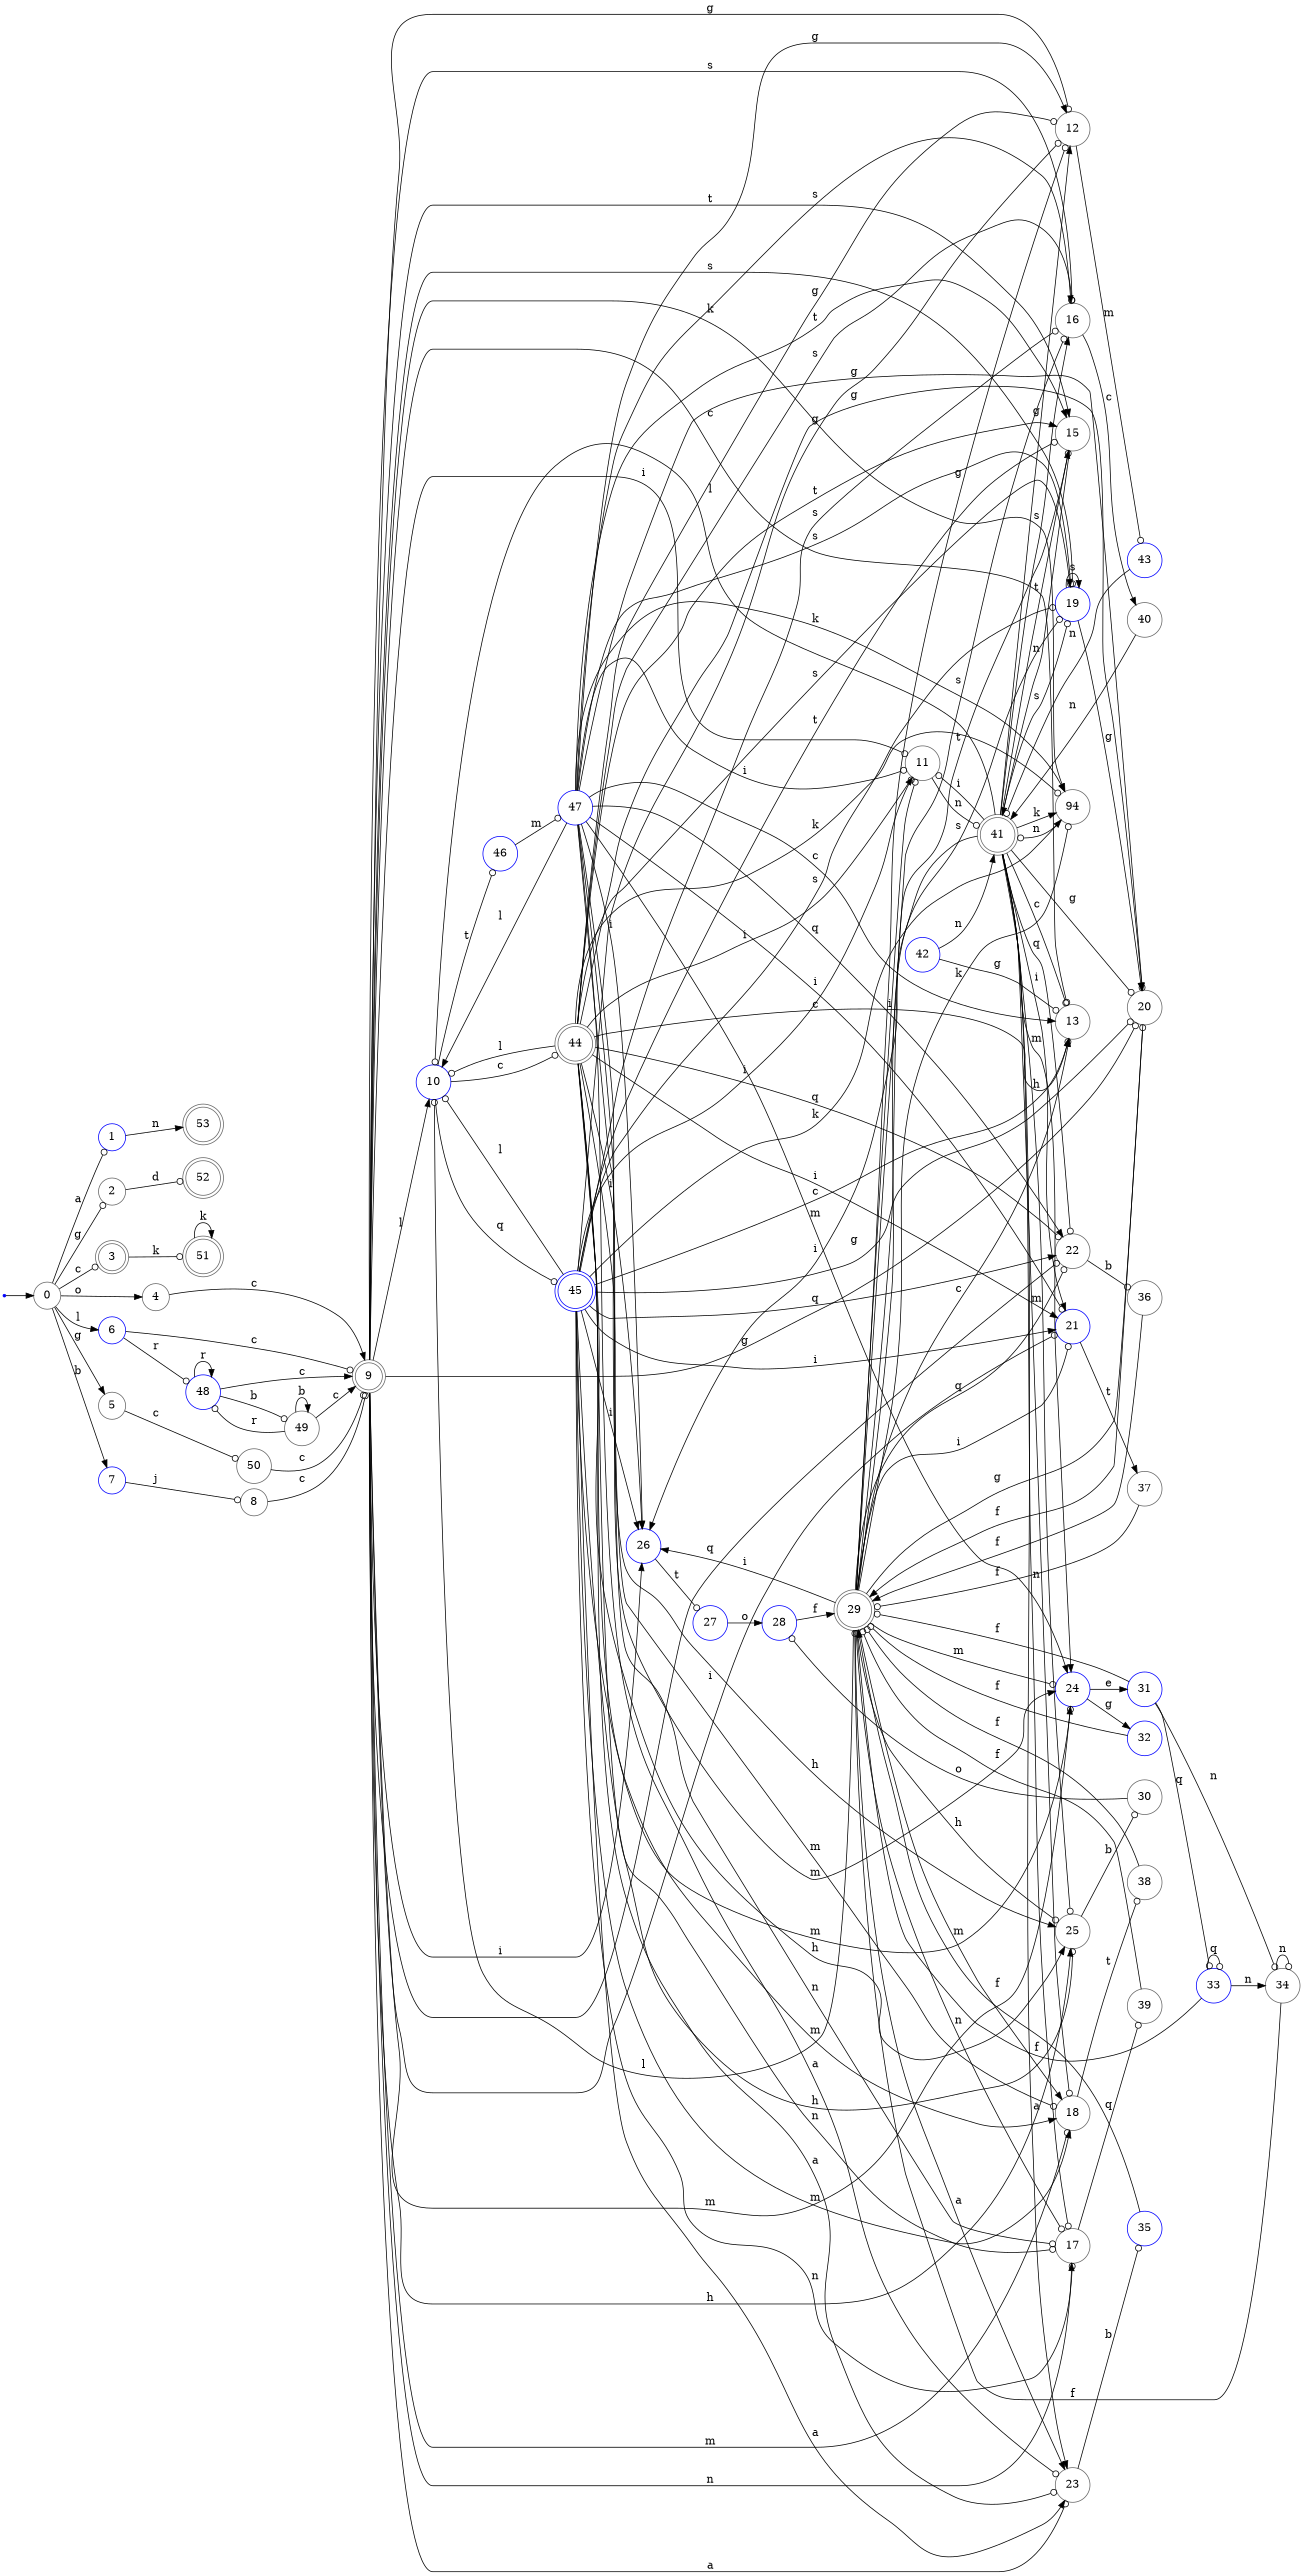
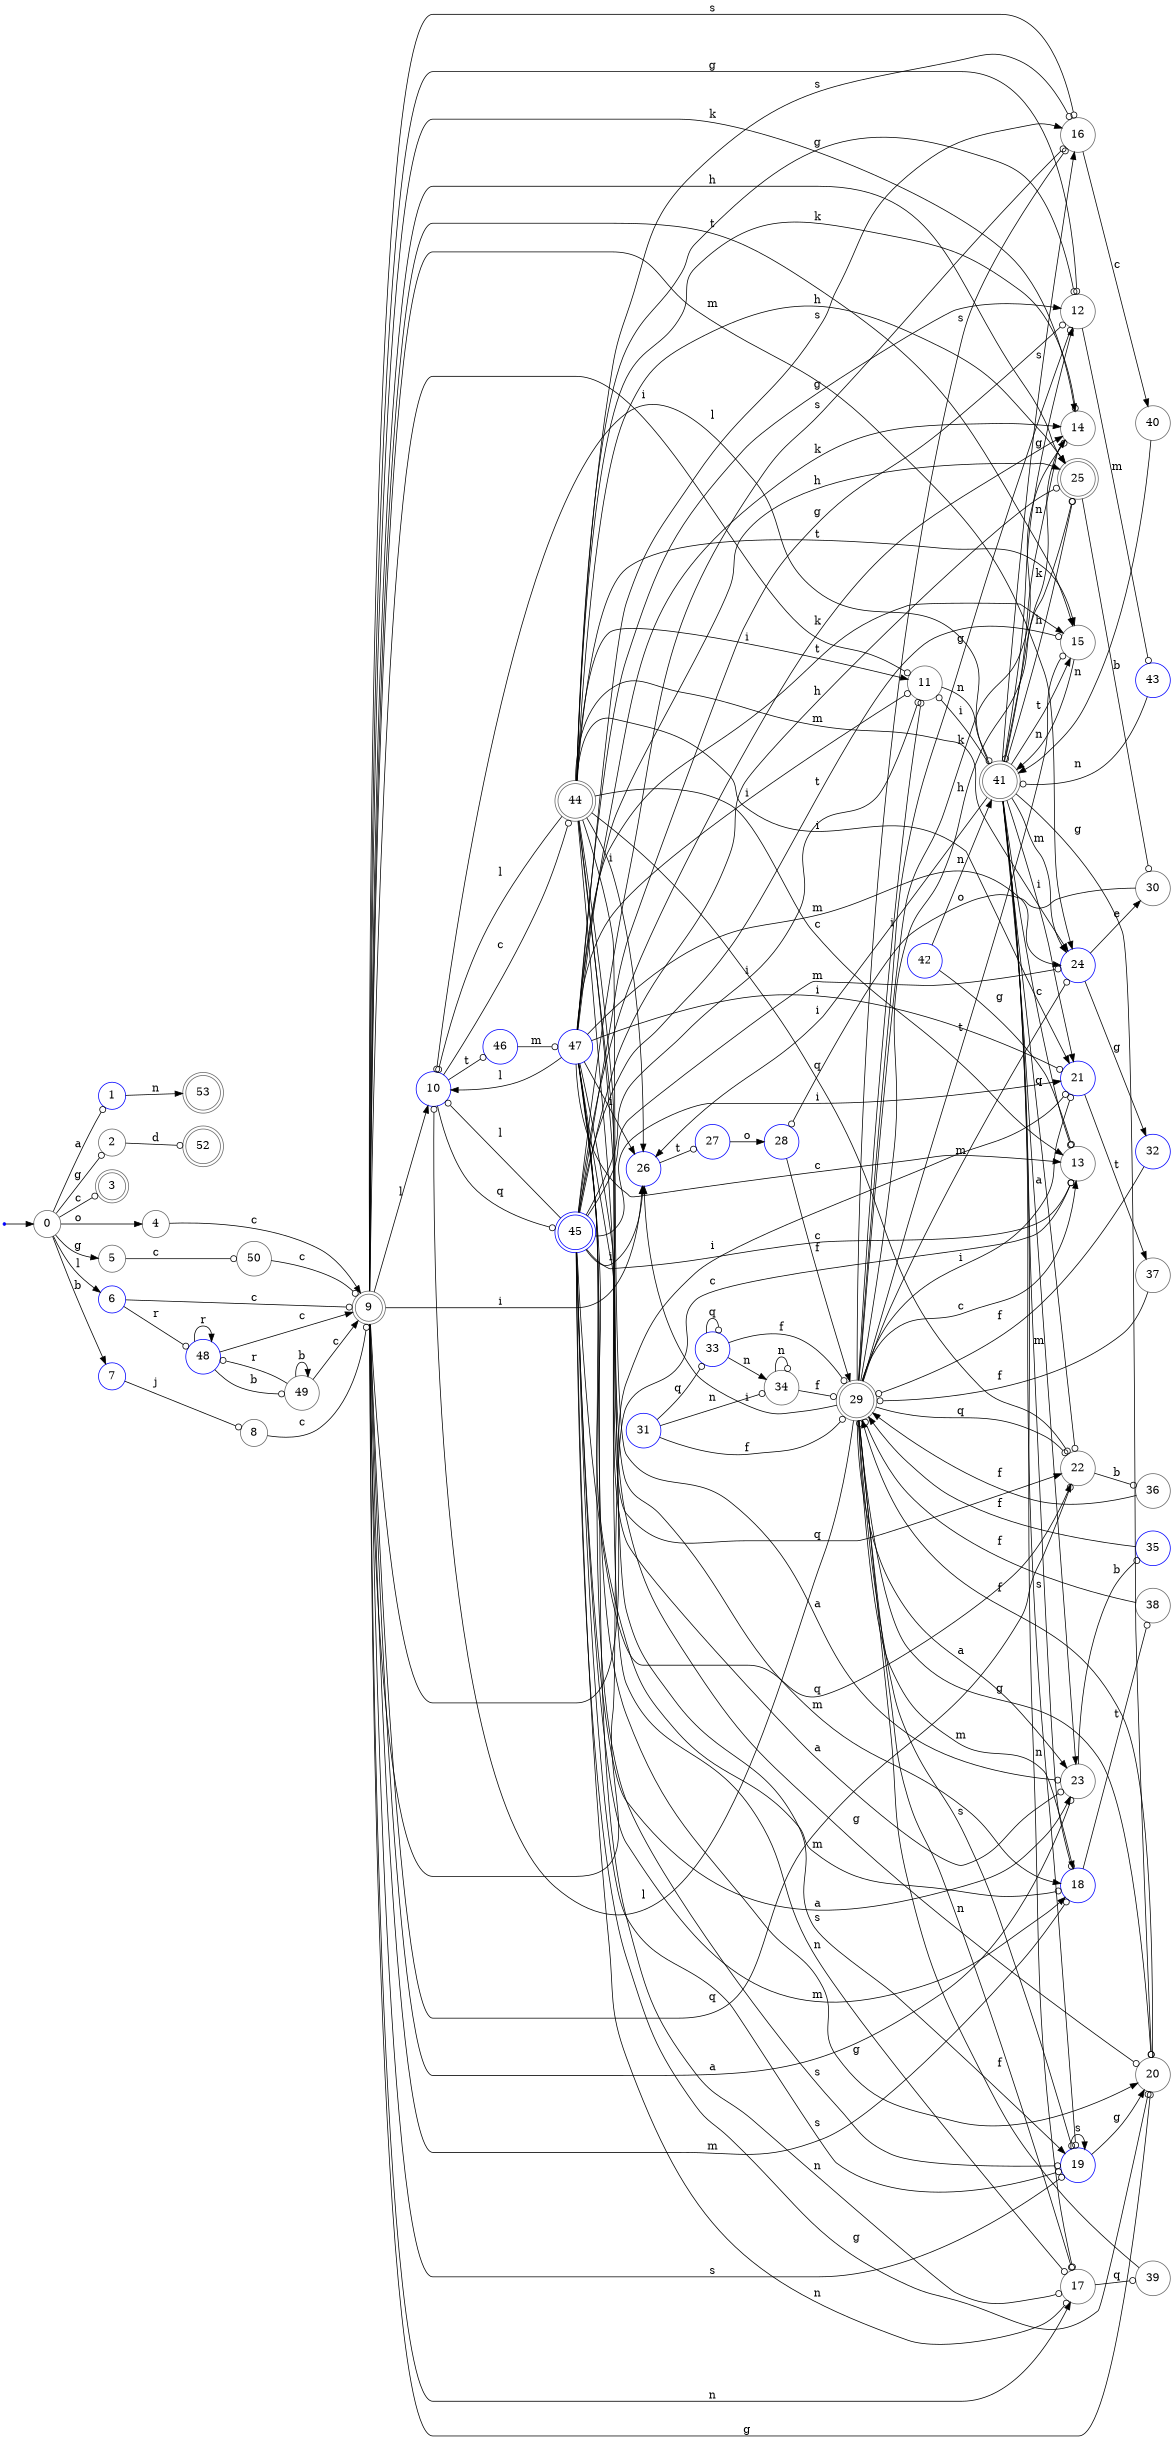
node "94": label "94" -> "14"
node "51": removed
edge "24" -> "31": now "24" -> "30"
node "25": shape circle -> doublecircle
node "18": color gray40 -> blue
